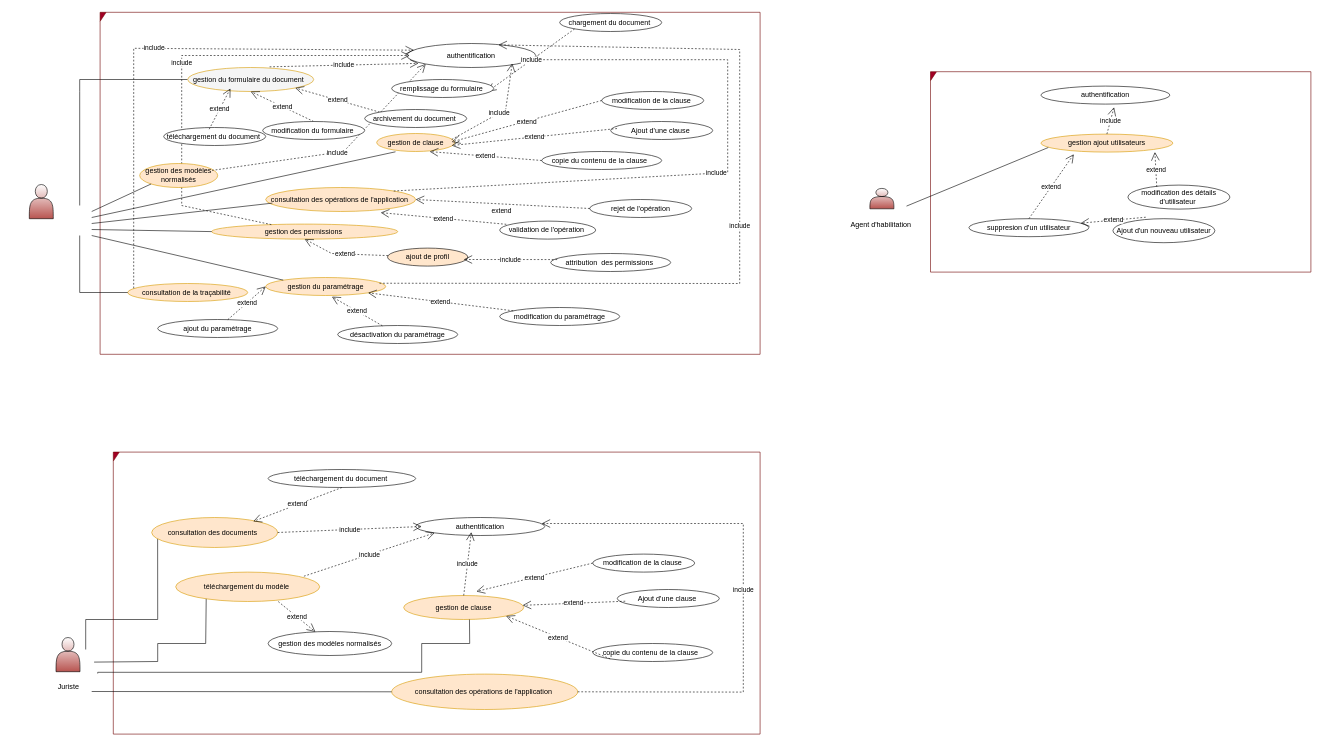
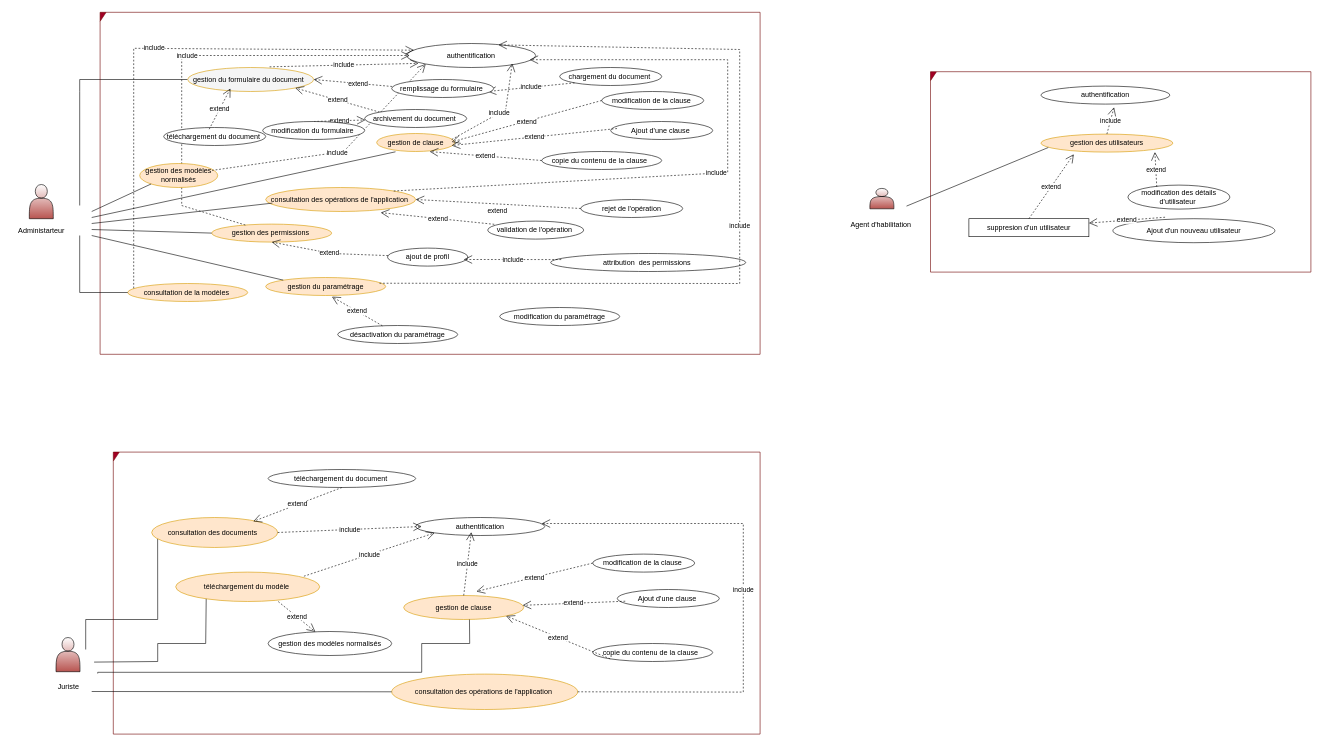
node "chargement du document": moved (611, 23) -> (611, 77)
edge "remplissage du formulaire" -> "gestion du formulaire du document": added, label "extend"
edge "modification du formulaire" -> "gestion du formulaire du document": now "modification du formulaire" -> "archivement du document"
node "gestion ajout utilisateurs": label "gestion ajout utilisateurs" -> "gestion des utilisateurs"
node "rejet de l'opération": moved (641, 209) -> (632, 209)
node "suppresion d'un utilisateur": shape ellipse -> rectangle
node "validation de l'opération": moved (548, 230) -> (536, 230)
node "Administarteur": added
node "Ajout d'un nouveau utilisateur": size 102x24 -> 162x24
node "gestion des permissions": size 186x15 -> 120x18
node "ajout de profil": fillcolor #ffe6cc -> #ffffff
node "attribution des permissions": size 120x18 -> 195x18
node "consultation de la traçabilité": label "consultation de la traçabilité" -> "consultation de la modèles"
edge "modification du paramétrage" -> "gestion du paramétrage": removed, label "extend"
edge "ajout du paramétrage" -> "gestion du paramétrage": removed, label "extend"
node "ajout du paramétrage": removed
